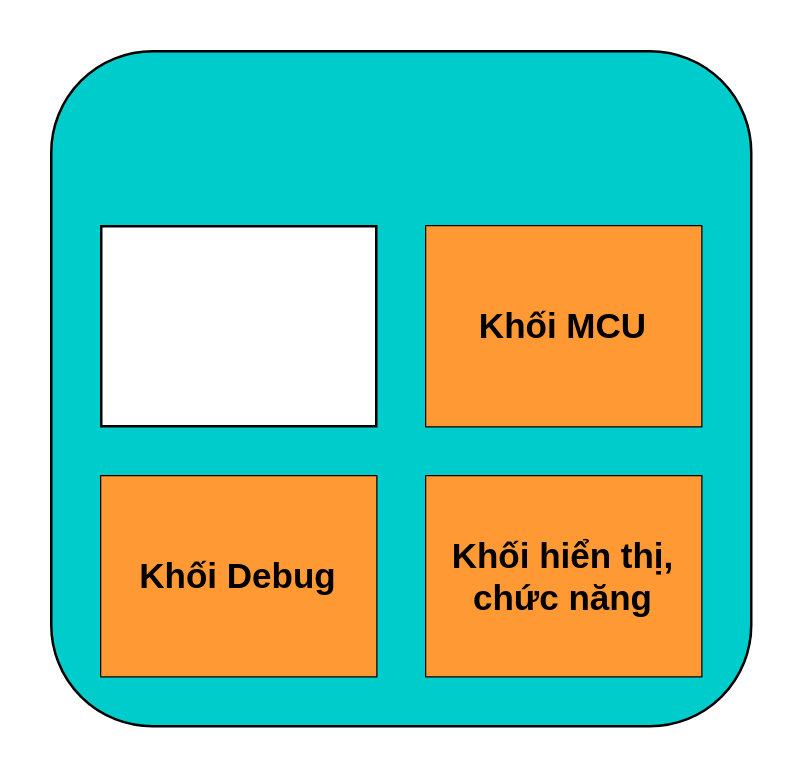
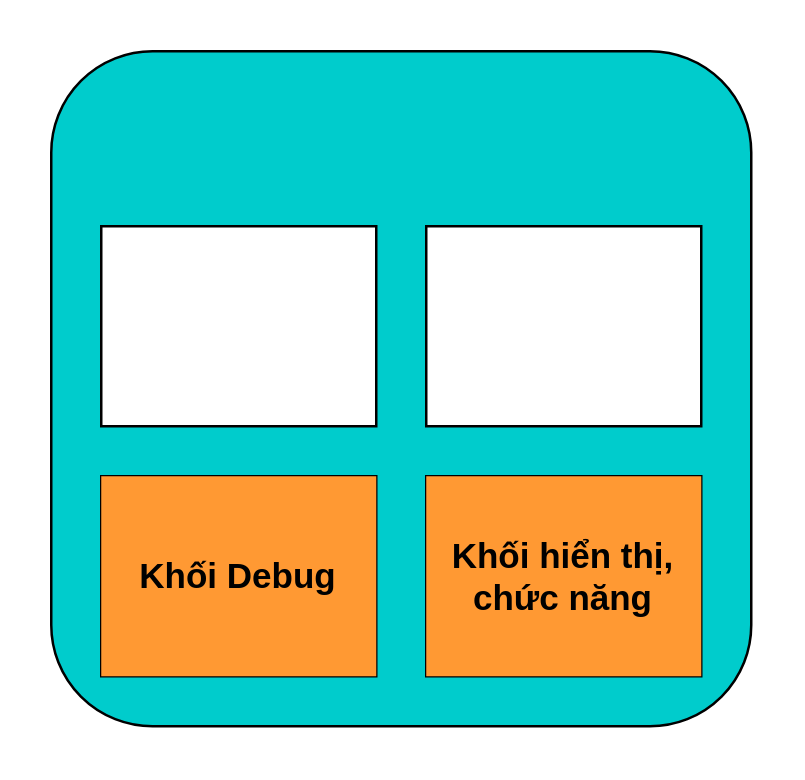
node "Khối MCU": removed
